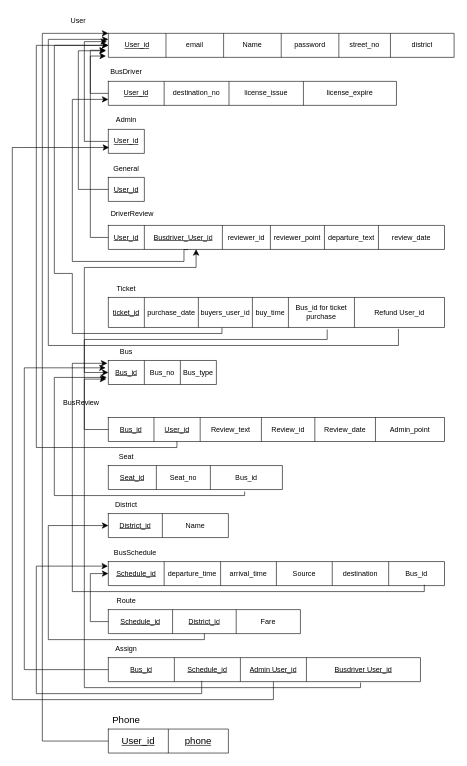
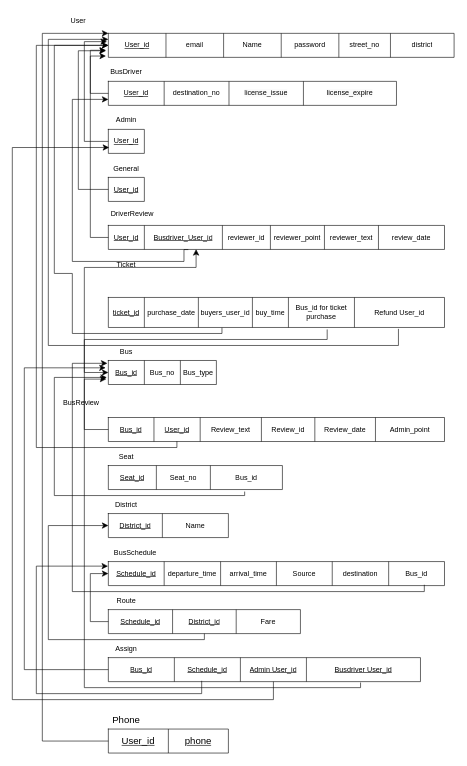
node "departure_text": label "departure_text" -> "reviewer_text"
node "Ticket": moved (126, 288) -> (126, 264)
